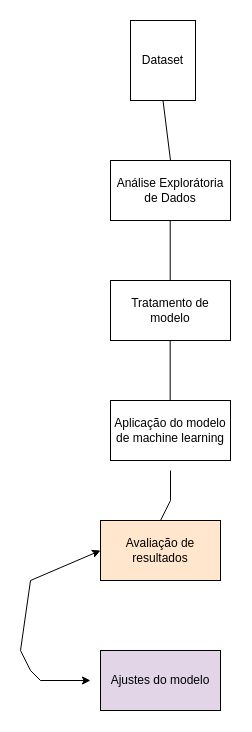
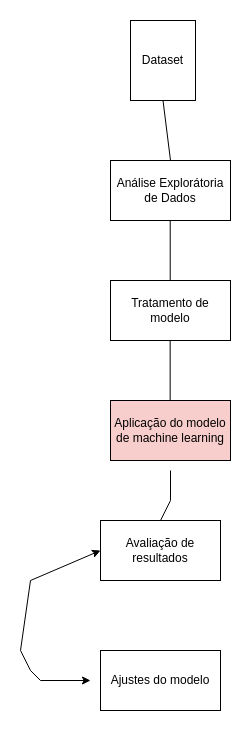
node "Aplicação do modelo de machine learning": fillcolor #ffffff -> #f8cecc
node "Avaliação de resultados": fillcolor #ffe6cc -> #ffffff
node "Ajustes do modelo": fillcolor #e1d5e7 -> #ffffff
